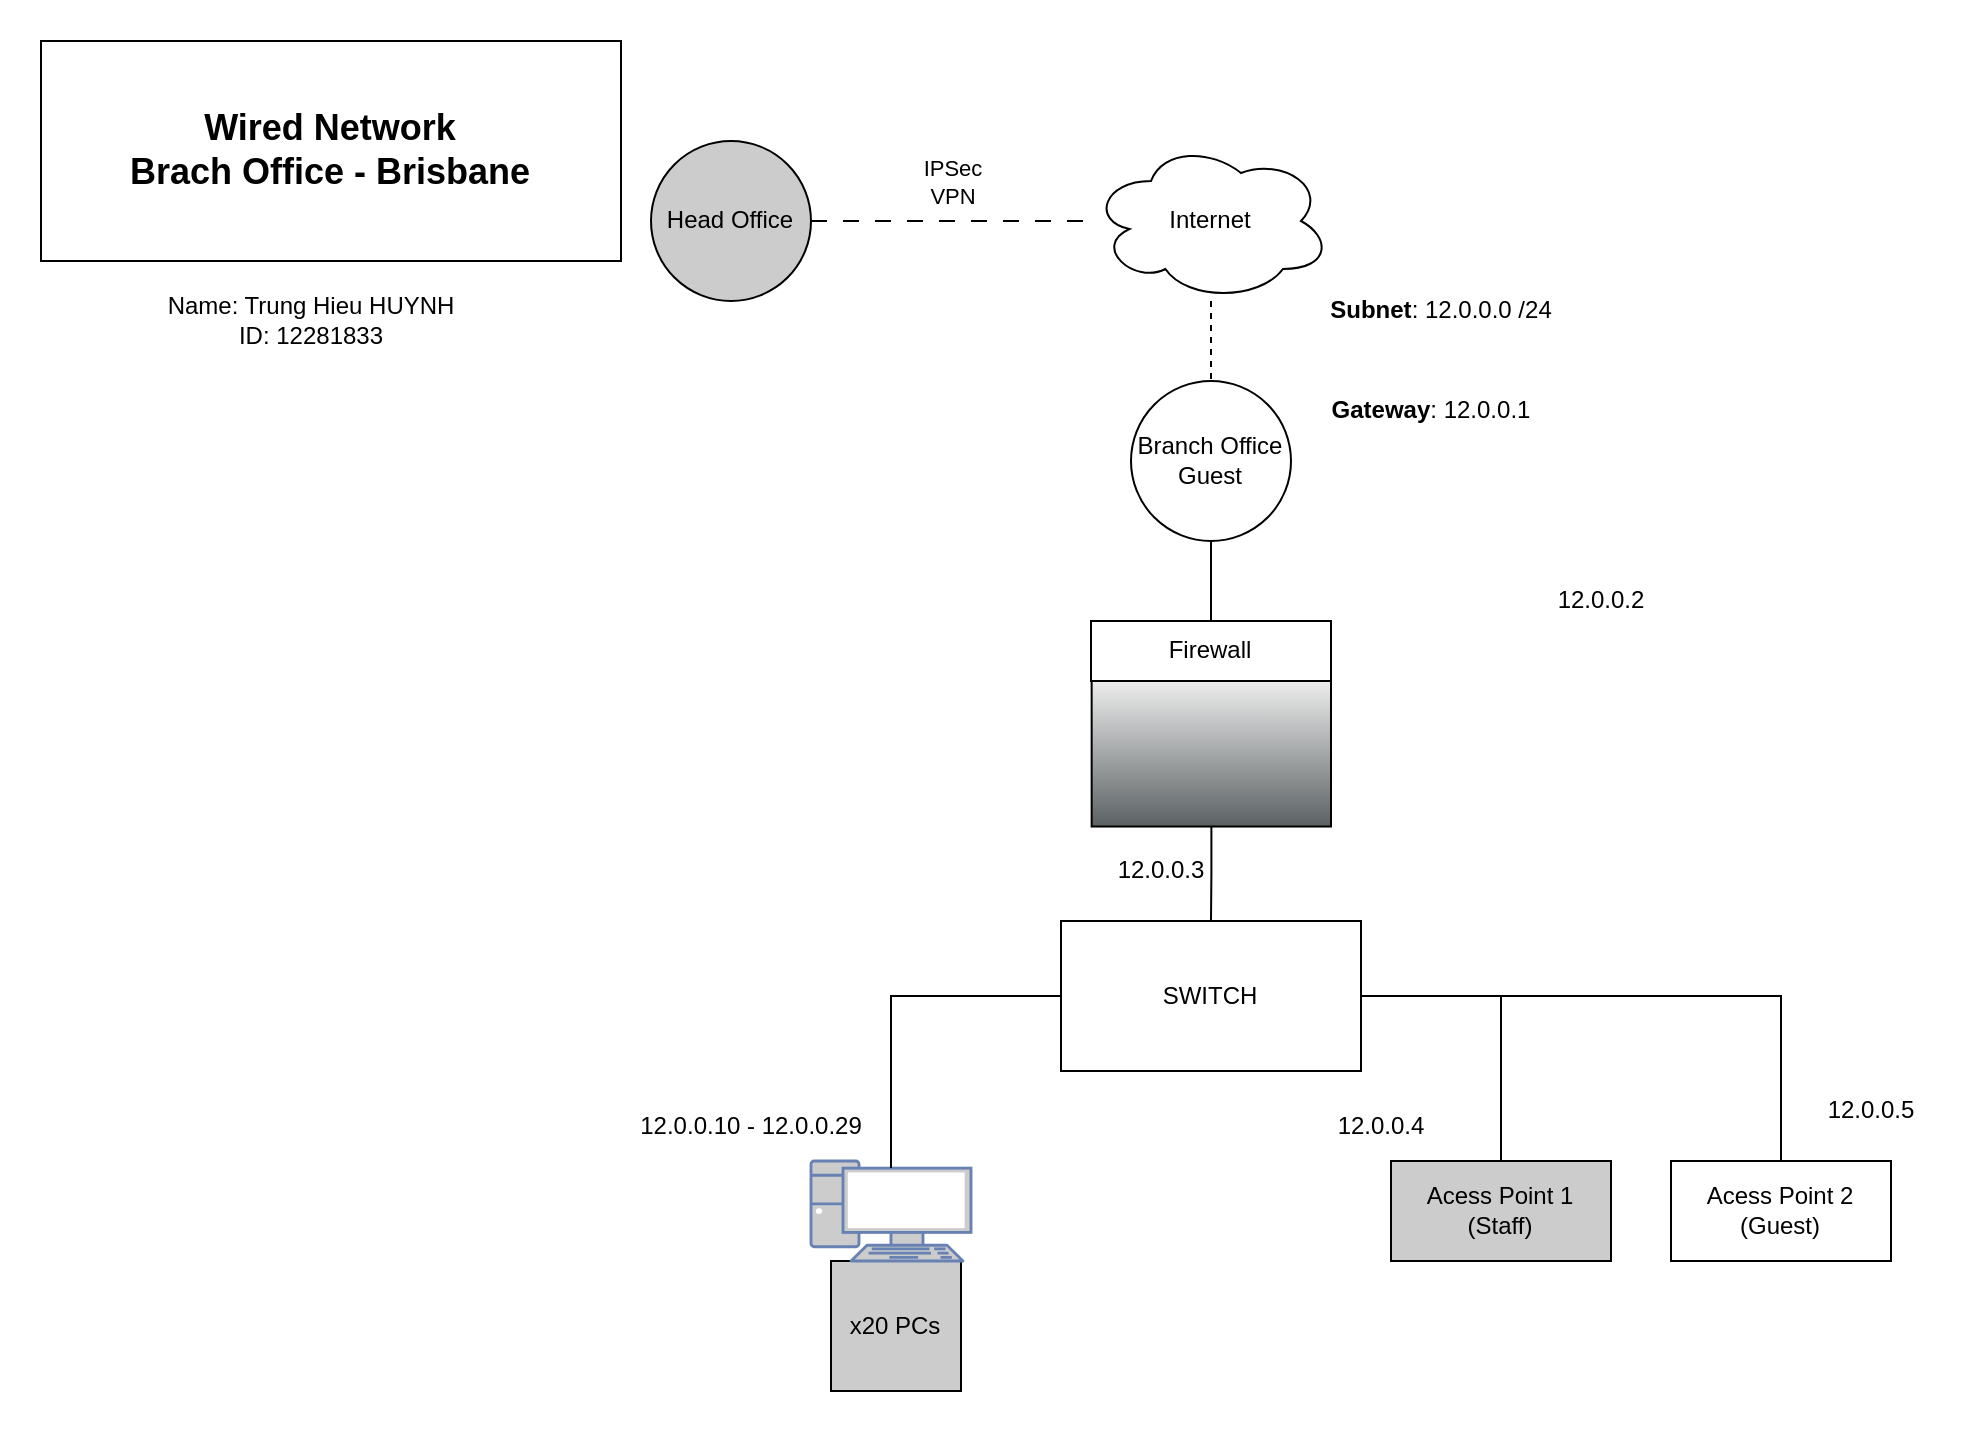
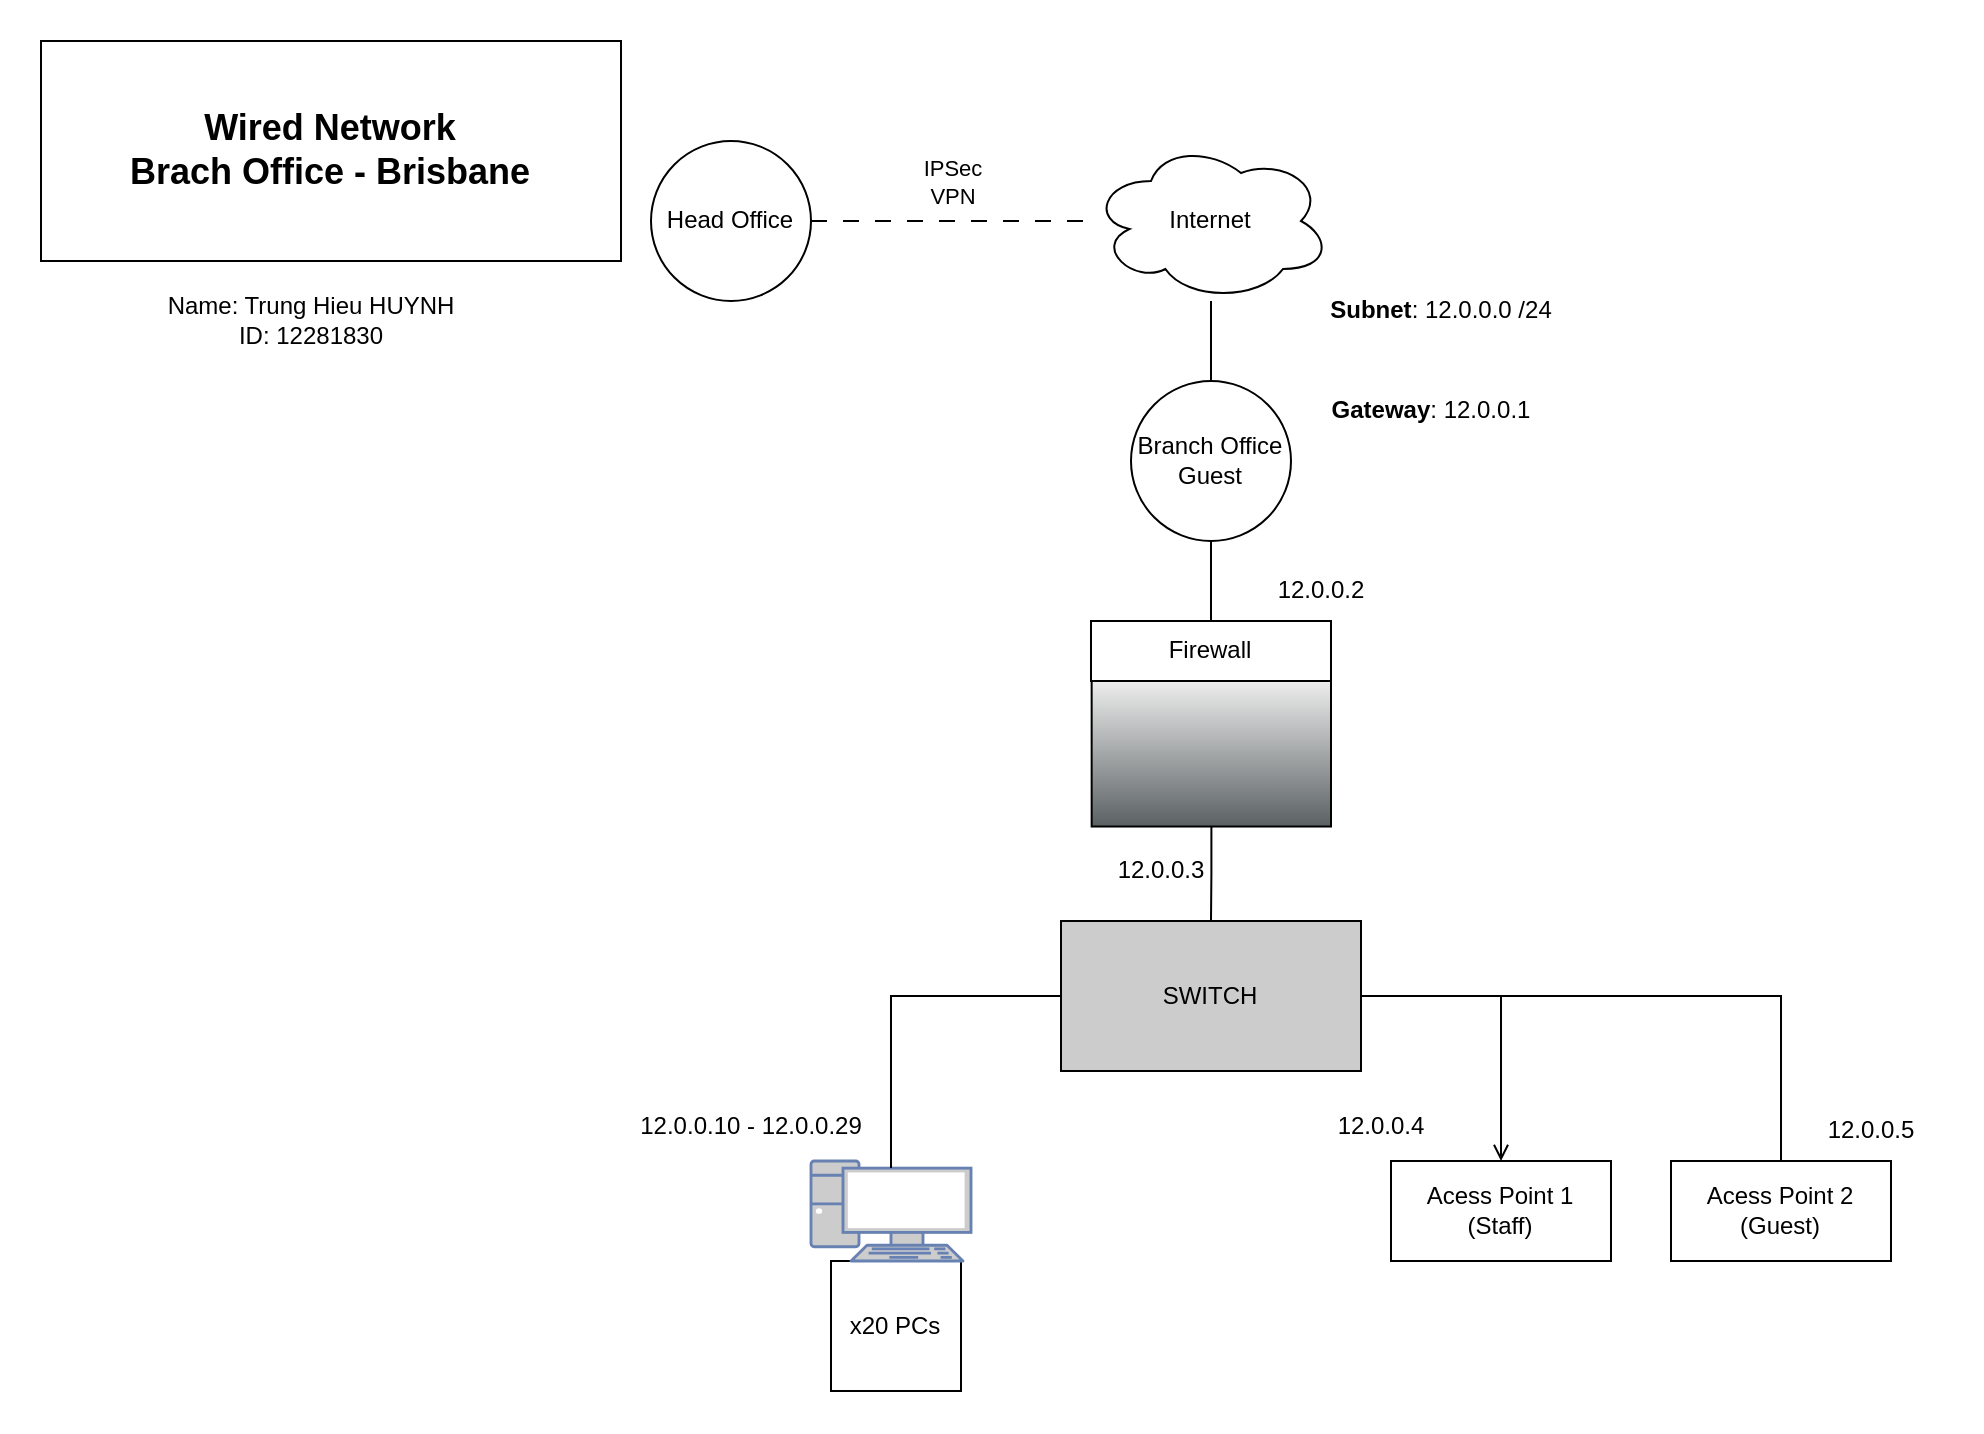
node "Head Office": fillcolor #cccccc -> #ffffff
node "Name: Trung Hieu HUYNH ID: 12281833": label "Name: Trung Hieu HUYNH ID: 12281833" -> "Name: Trung Hieu HUYNH ID: 12281830"
edge "Internet" -- "Branch Office Guest": style dashed -> solid
node "12.0.0.2": moved (1601, 601) -> (1321, 591)
node "SWITCH": fillcolor #ffffff -> #cccccc
node "12.0.0.5": moved (1871, 1111) -> (1871, 1131)
edge "SWITCH" -- "Acess Point 1 (Staff)": arrowhead none -> open
node "Acess Point 1 (Staff)": fillcolor #cccccc -> #ffffff
node "x20 PCs": fillcolor #cccccc -> #ffffff
